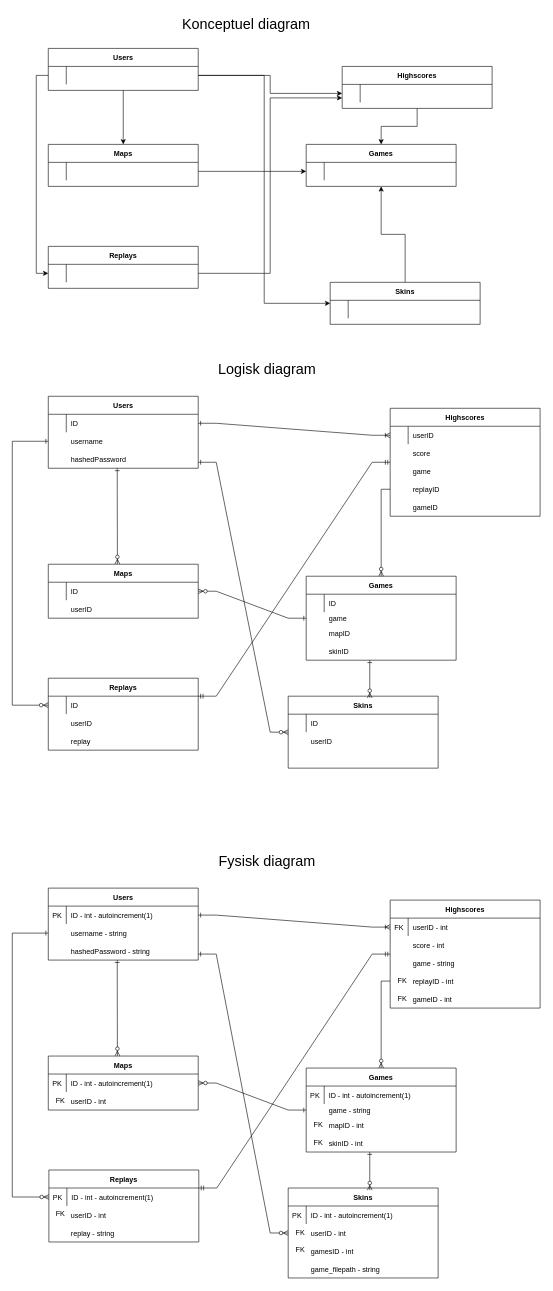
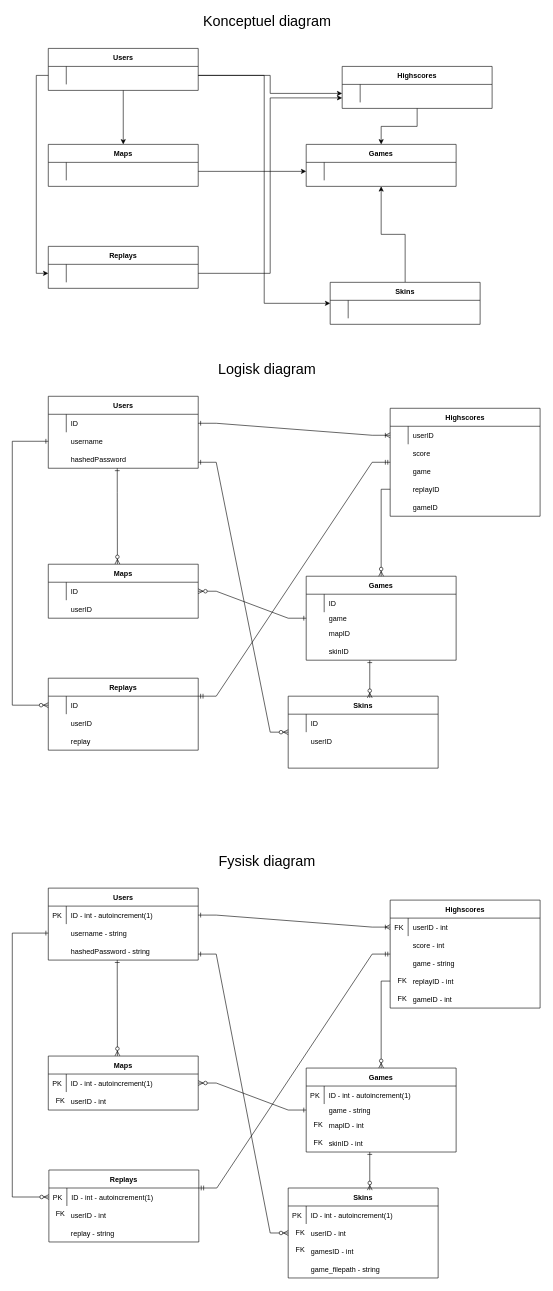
node "Konceptuel diagram": moved (246, 24) -> (267, 21)
